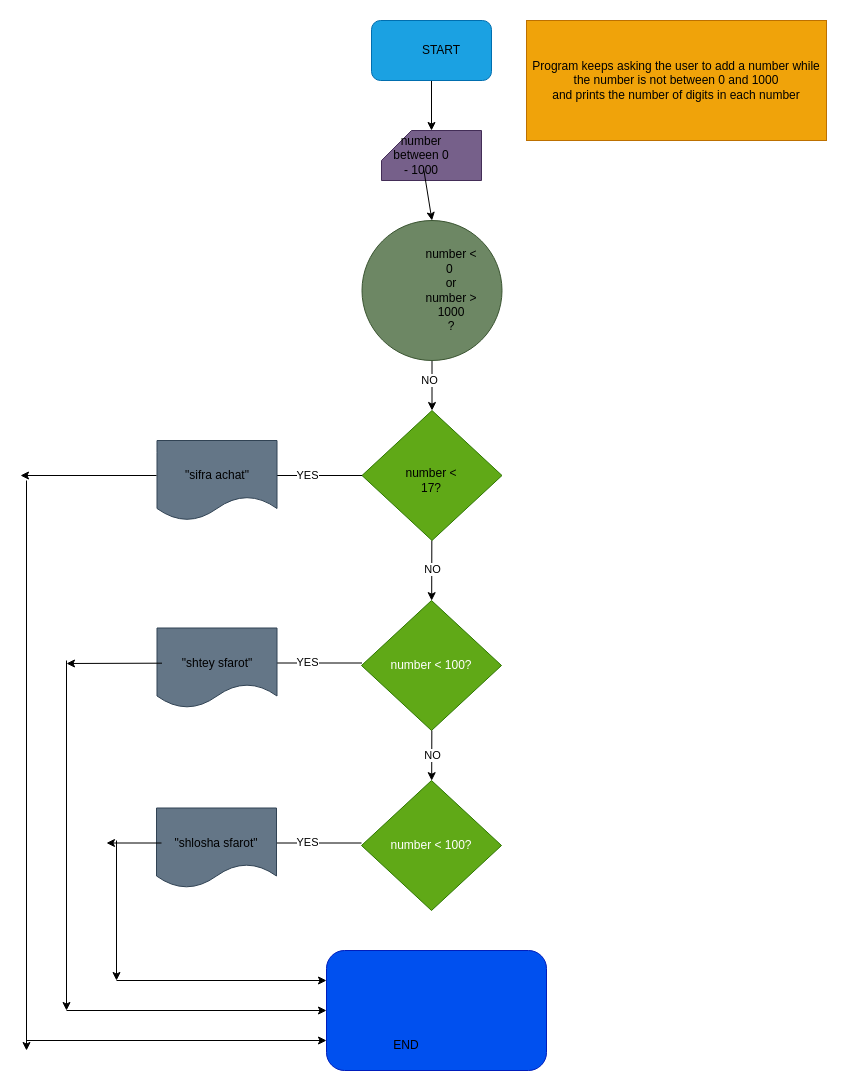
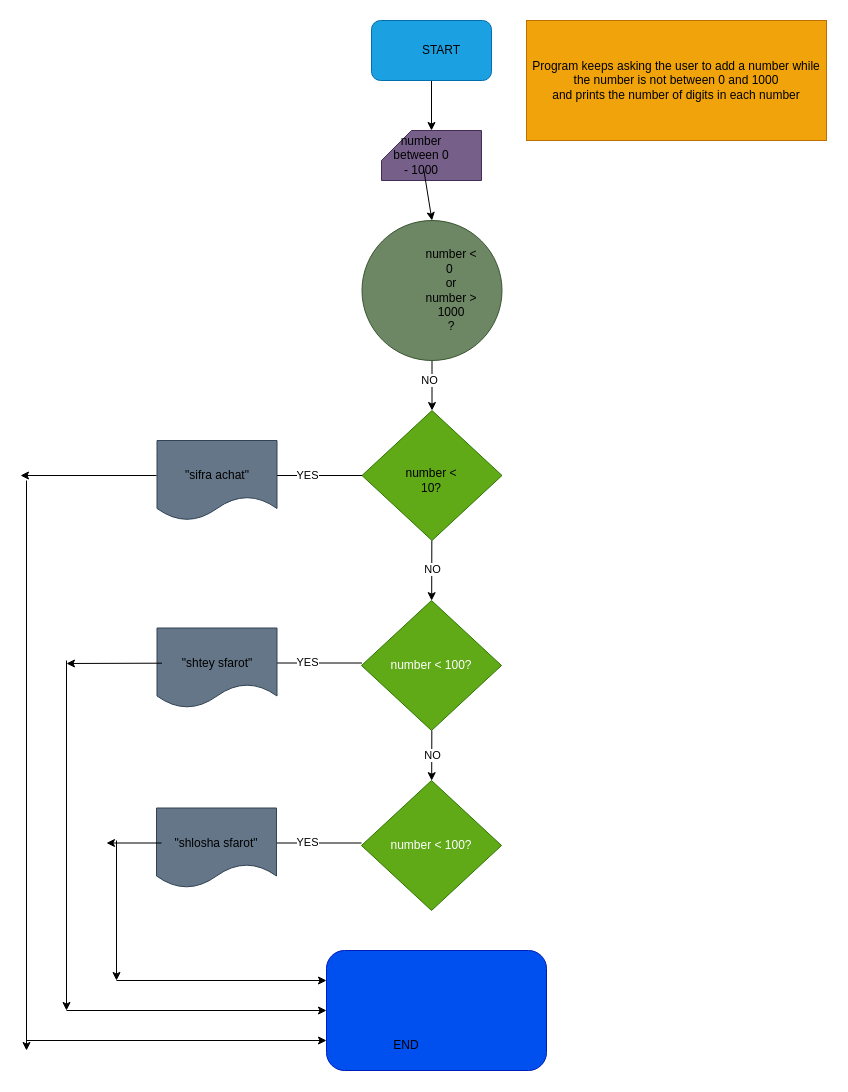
node "number < 17?": label "number < 17?" -> "number < 10?"
